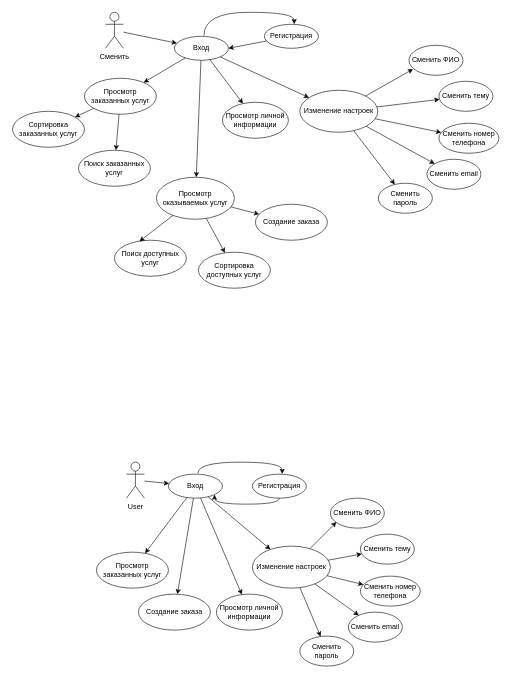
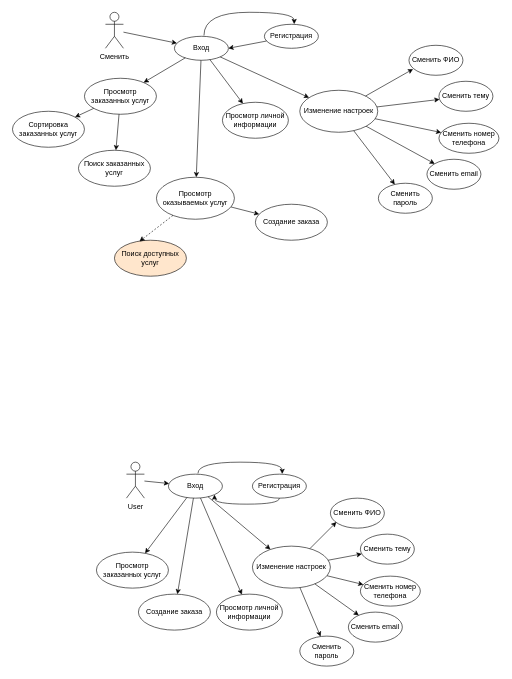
edge "Просмотр оказываемых услуг" -> "Поиск доступных услуг": style solid -> dashed
edge "Просмотр оказываемых услуг" -> "Сортировка доступных услуг": removed
node "Поиск доступных услуг": fillcolor #ffffff -> #ffe6cc
node "Сортировка доступных услуг": removed
